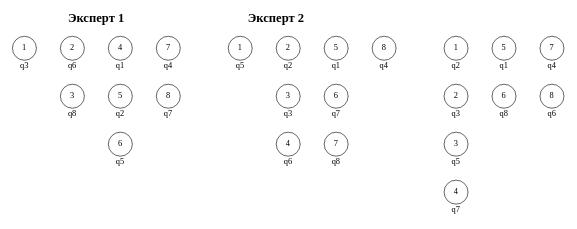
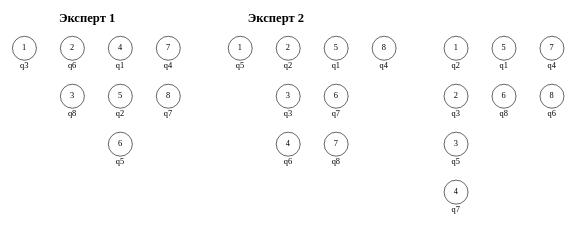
node "Эксперт 1": moved (96, 18) -> (87, 18)
